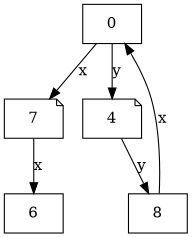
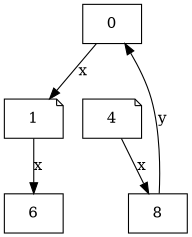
edge "0" -> "4": removed, label "y"
node "7": label "7" -> "1"
edge "8" -> "0": label "x" -> "y"
edge "4" -> "8": label "y" -> "x"
